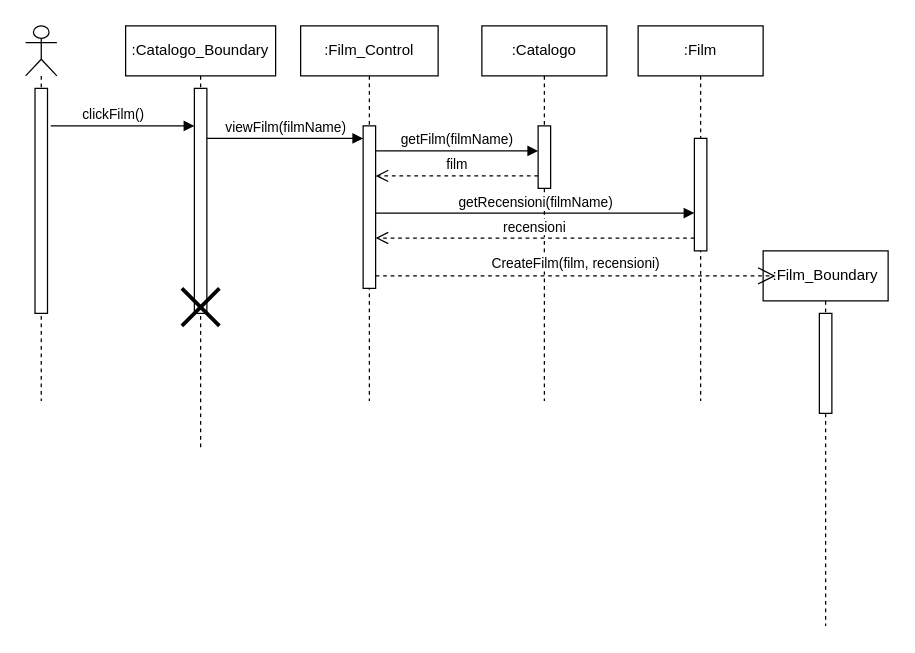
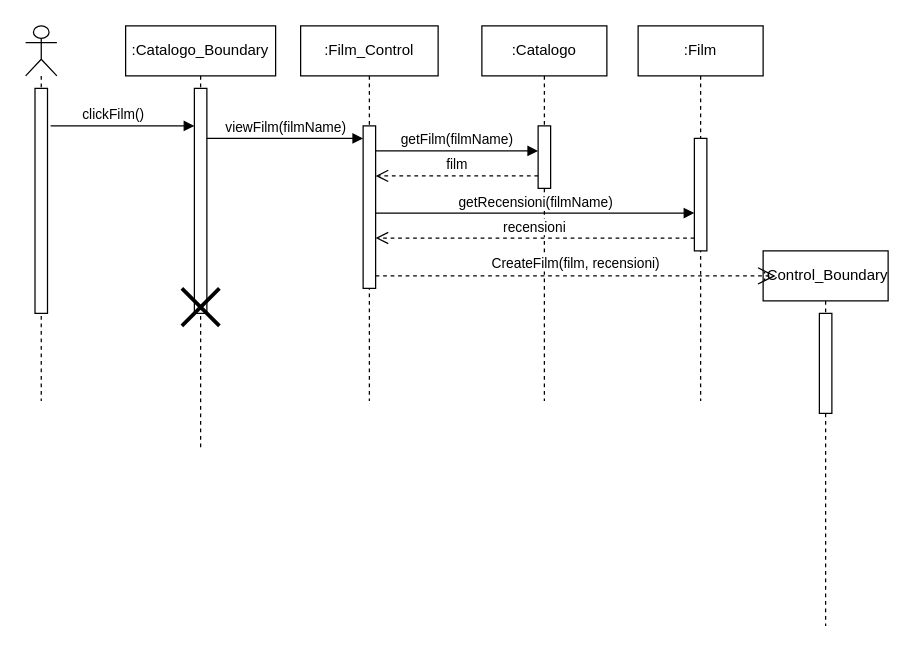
node ":Film_Boundary": label ":Film_Boundary" -> ":Control_Boundary"
